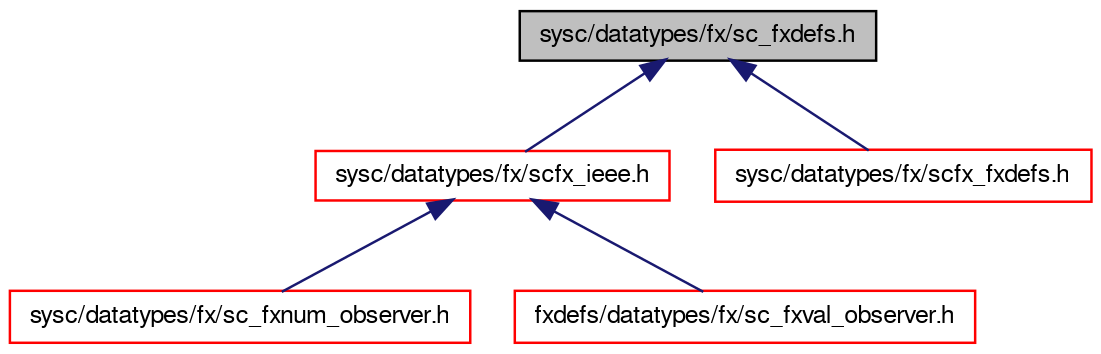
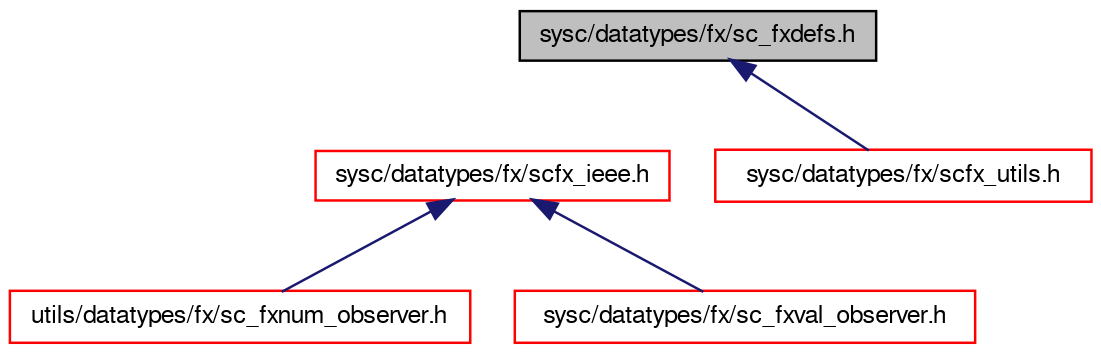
edge "sysc/datatypes/fx/scfx_ieee.h" -> "sysc/datatypes/fx/sc_fxdefs.h": removed
node "sysc/datatypes/fx/scfx_fxdefs.h": label "sysc/datatypes/fx/scfx_fxdefs.h" -> "sysc/datatypes/fx/scfx_utils.h"
node "sysc/datatypes/fx/sc_fxnum_observer.h": label "sysc/datatypes/fx/sc_fxnum_observer.h" -> "utils/datatypes/fx/sc_fxnum_observer.h"
node "fxdefs/datatypes/fx/sc_fxval_observer.h": label "fxdefs/datatypes/fx/sc_fxval_observer.h" -> "sysc/datatypes/fx/sc_fxval_observer.h"
